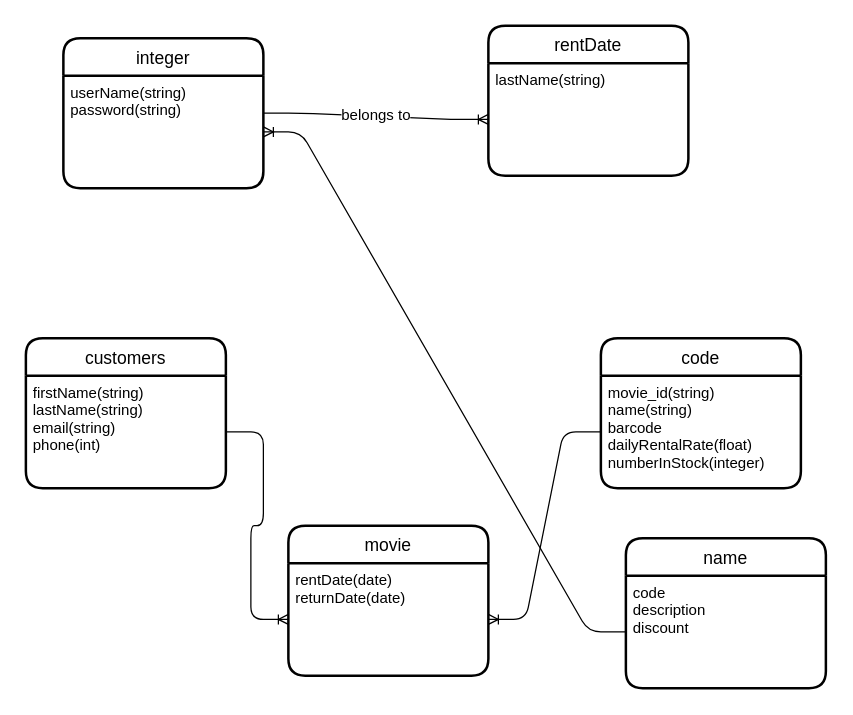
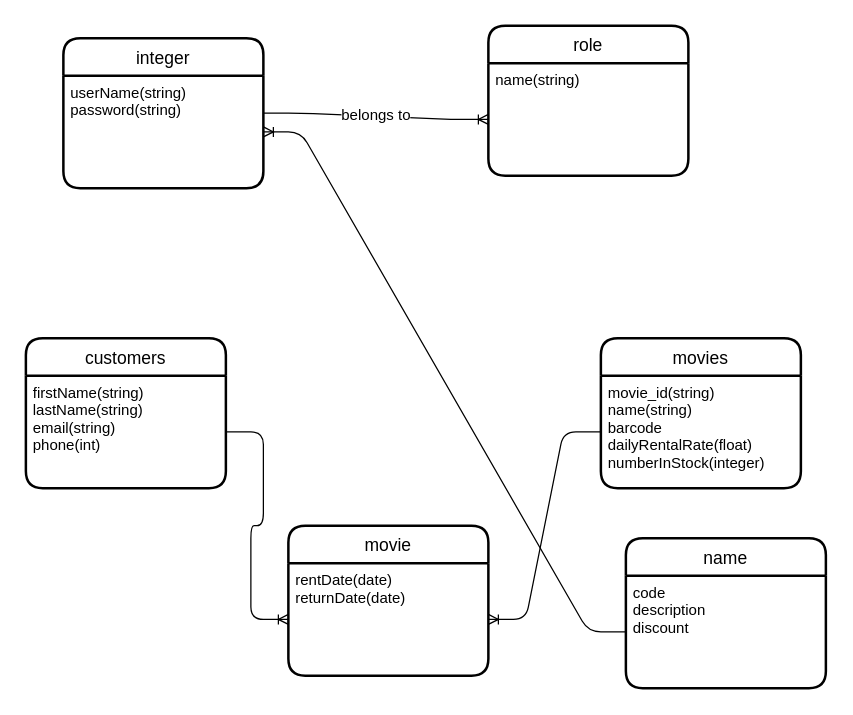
node "rentDate": label "rentDate" -> "role"
node "lastName(string)": label "lastName(string)" -> "name(string)"
node "code": label "code" -> "movies"
